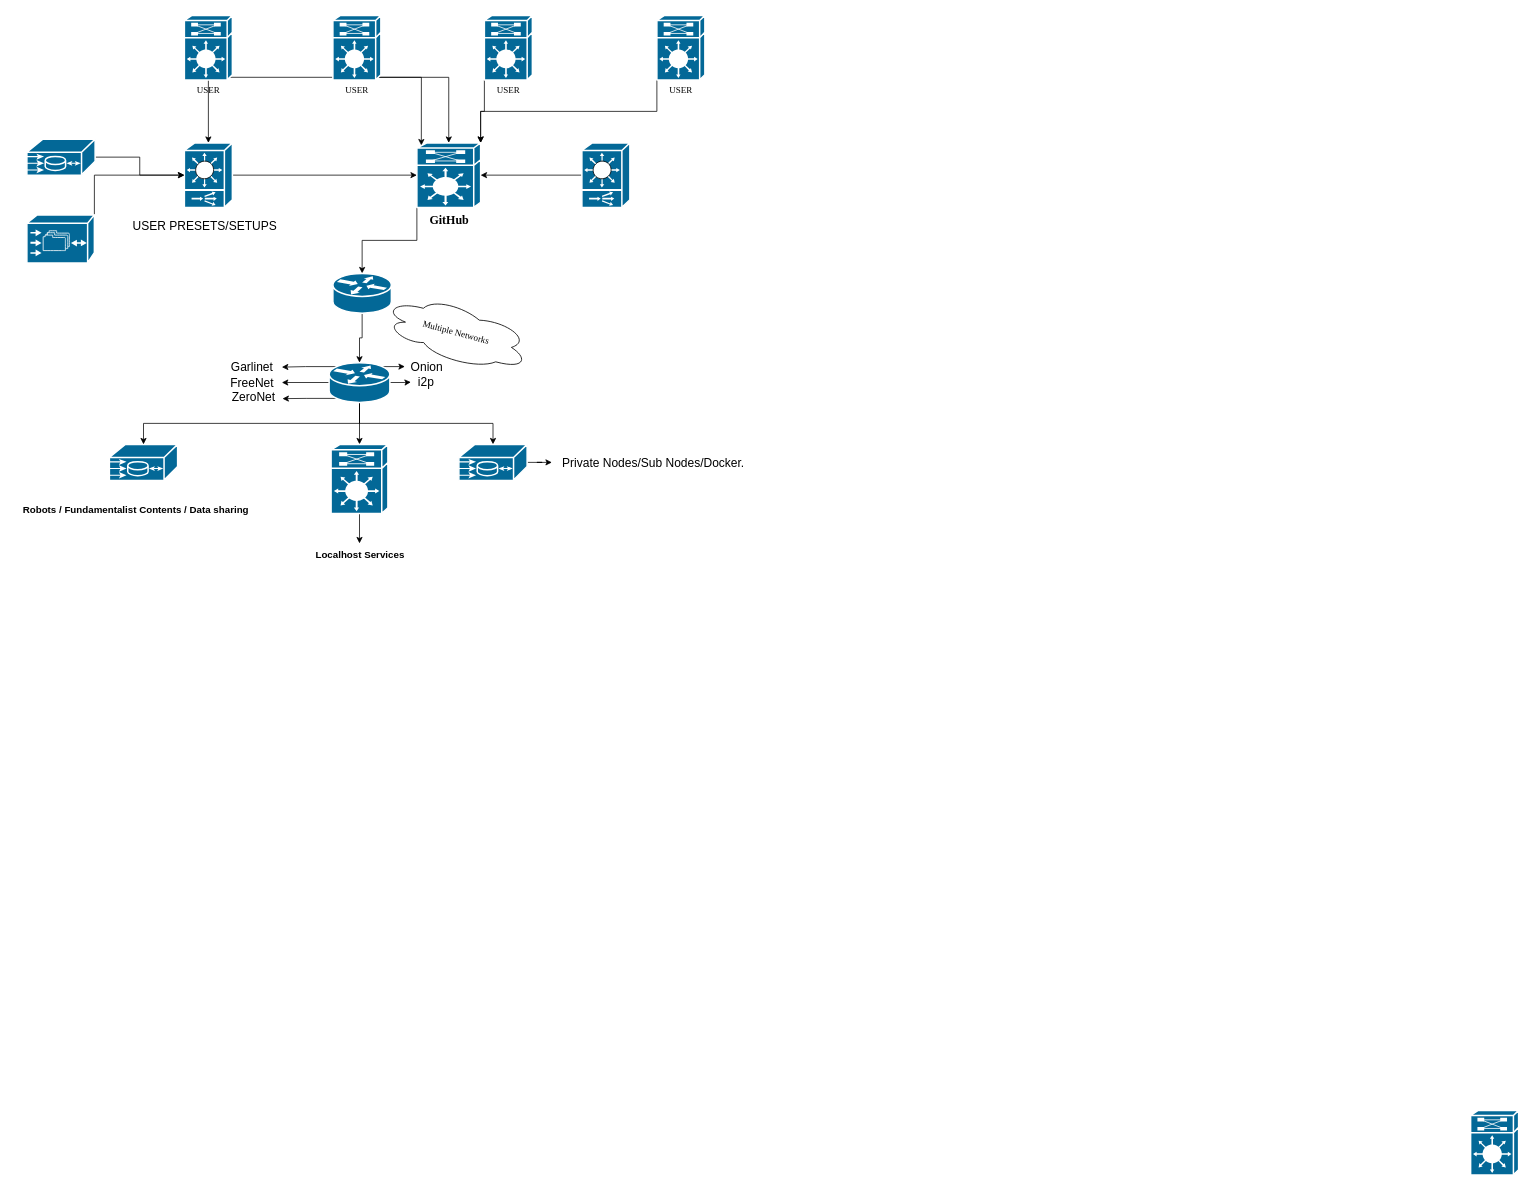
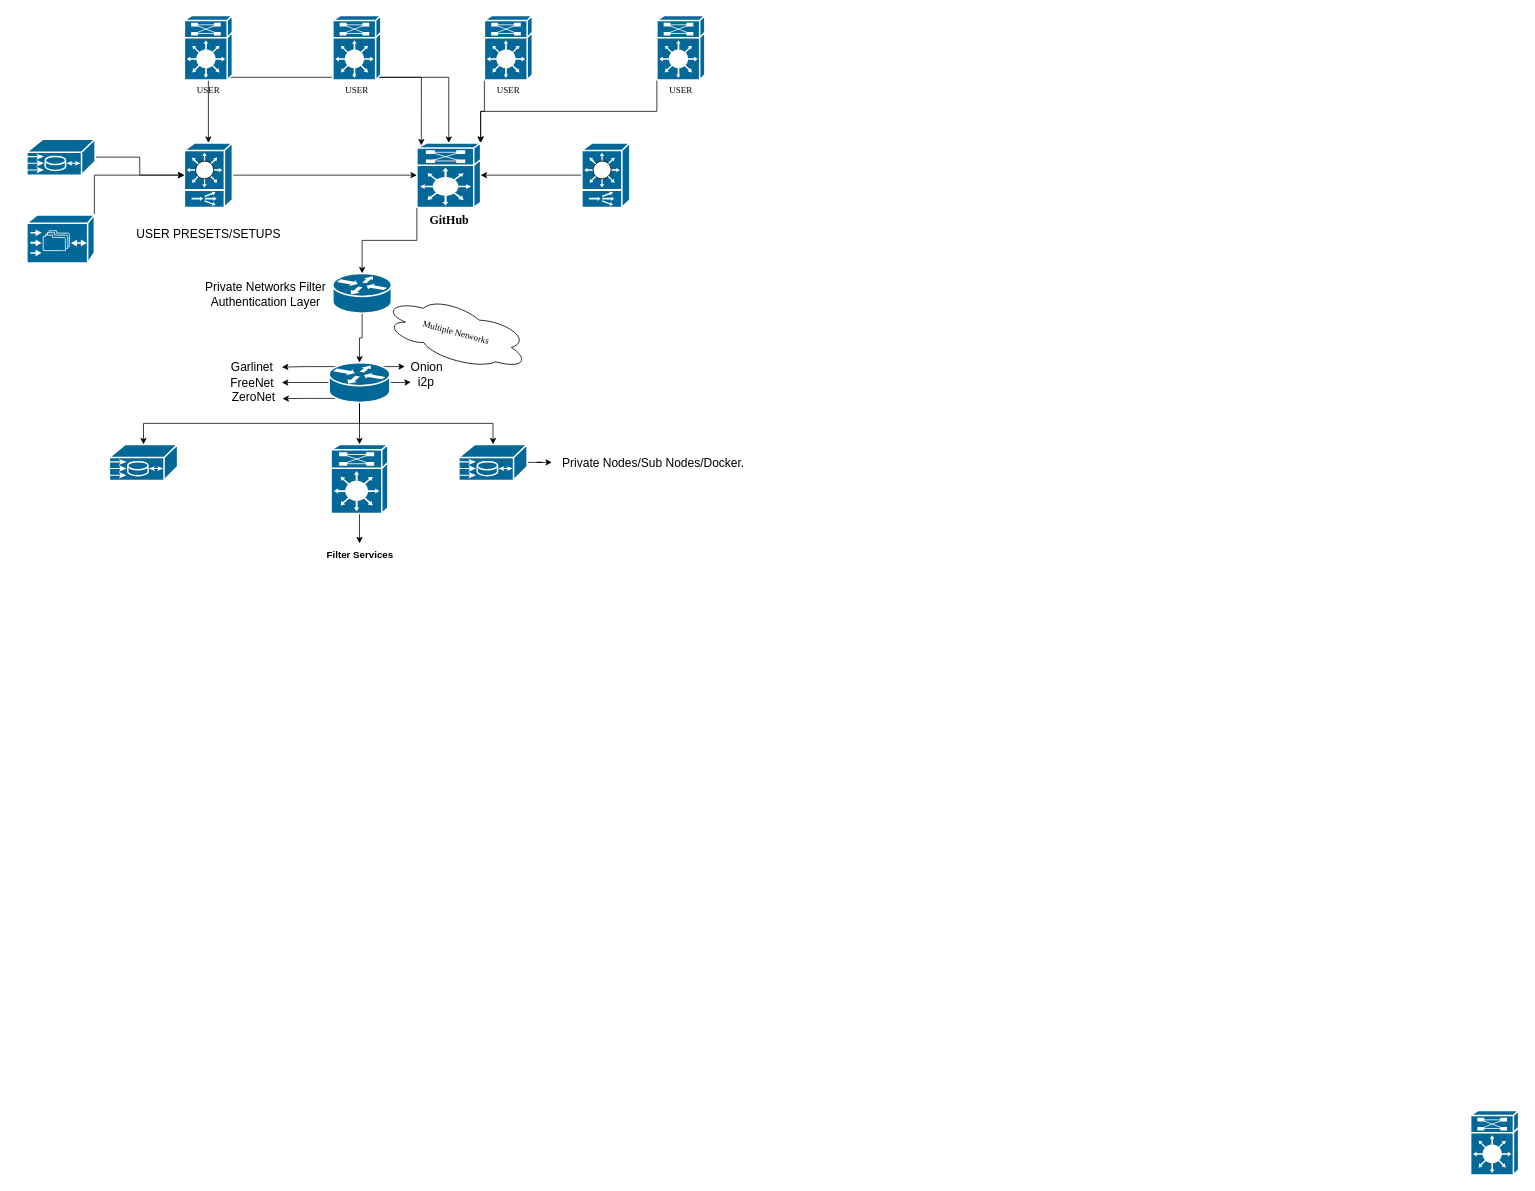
node "USER PRESETS/SETUPS": moved (204, 226) -> (208, 234)
node "Private Networks Filter Authentication Layer": added
node "Robots / Fundamentalist Contents / Data sharing": removed
node "Localhost Services": label "Localhost Services" -> "Filter Services"
